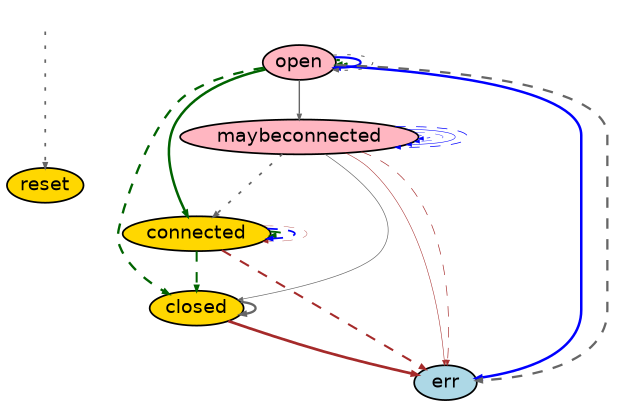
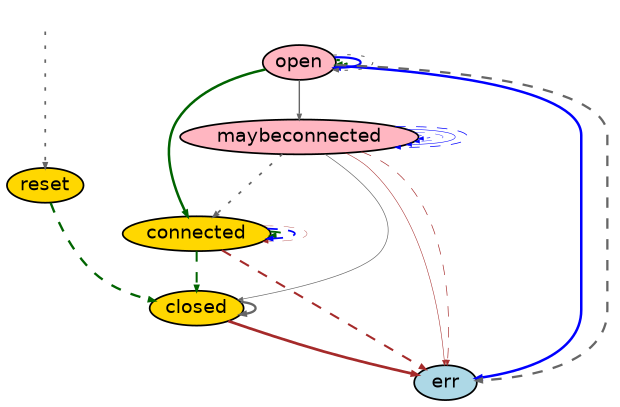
edge "open" -> "closed": now "reset" -> "closed"
